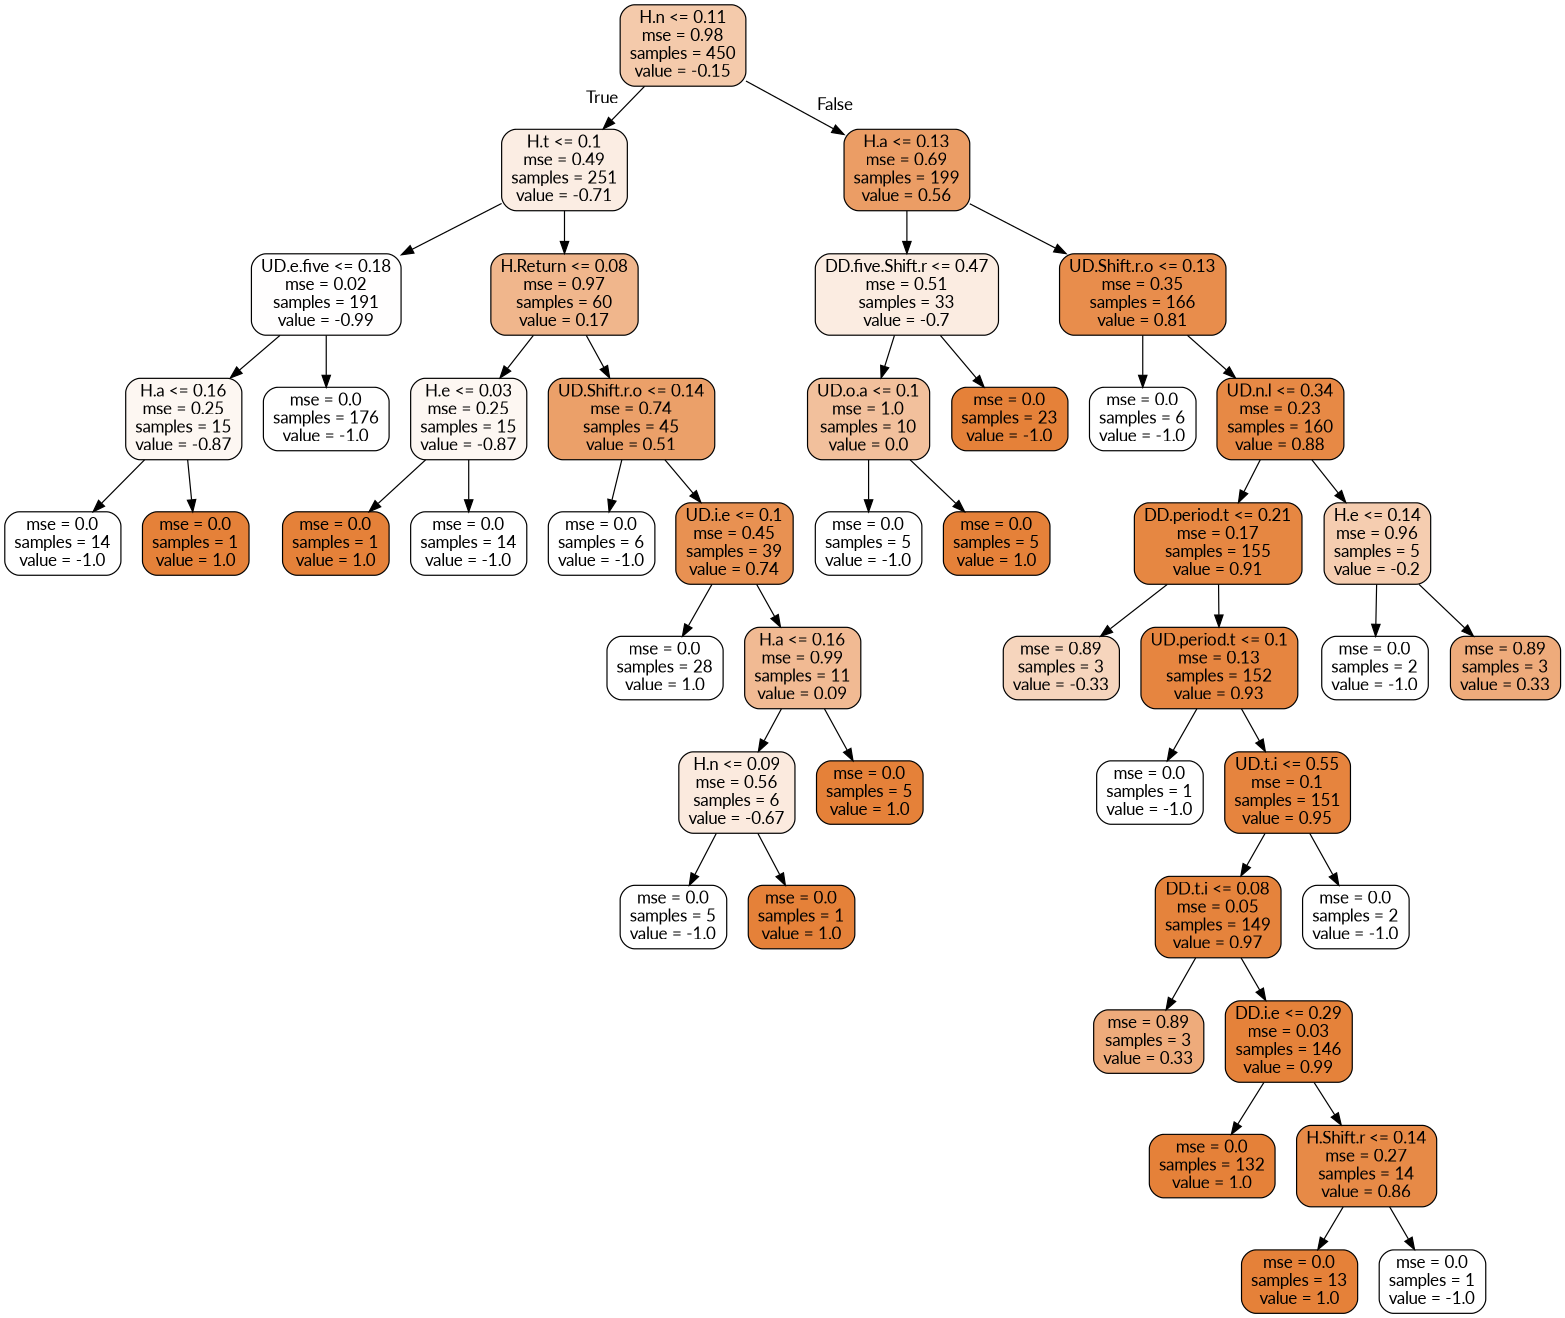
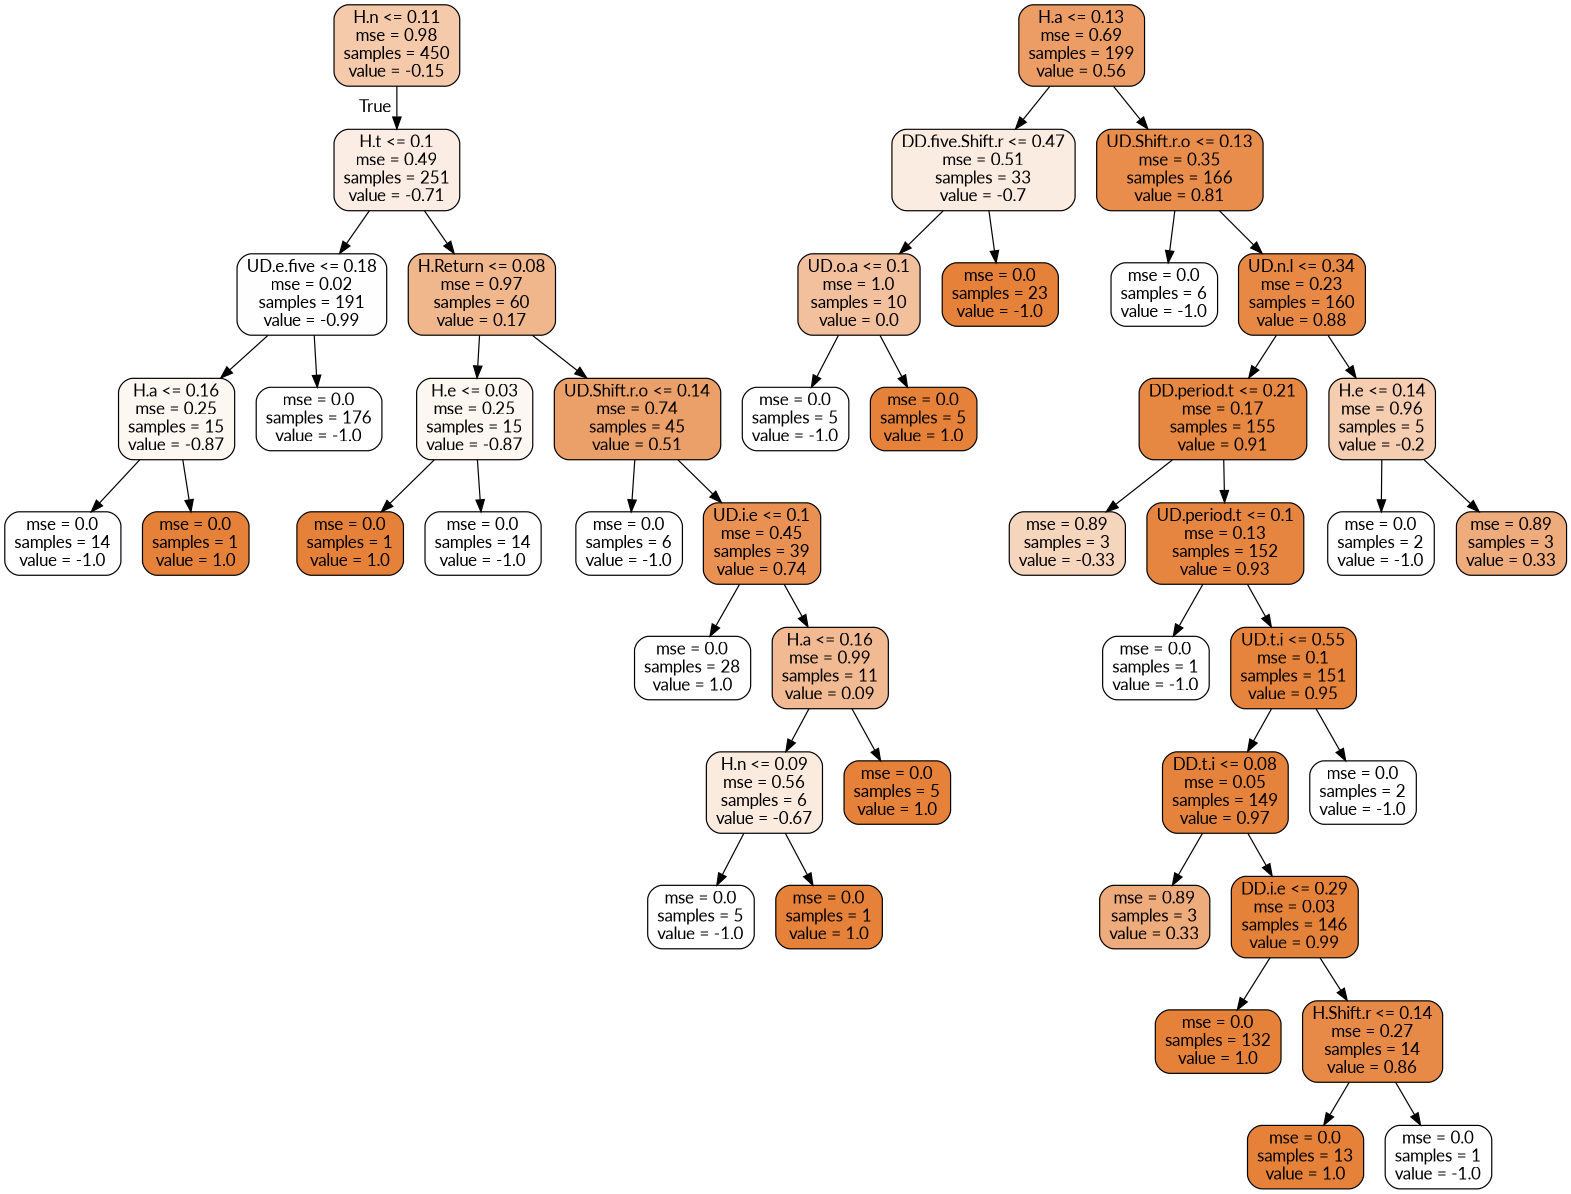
edge "H.n <= 0.11 mse = 0.98 samples = 450 value = -0.15" -> "H.a <= 0.13 mse = 0.69 samples = 199 value = 0.56": removed
